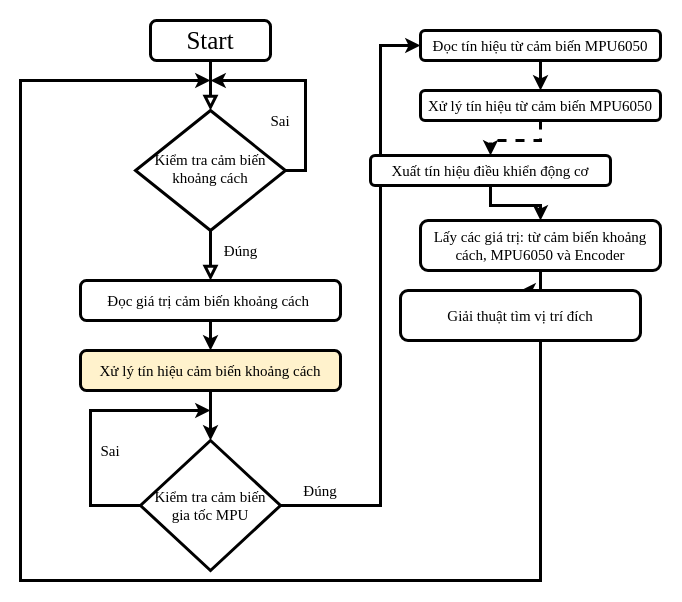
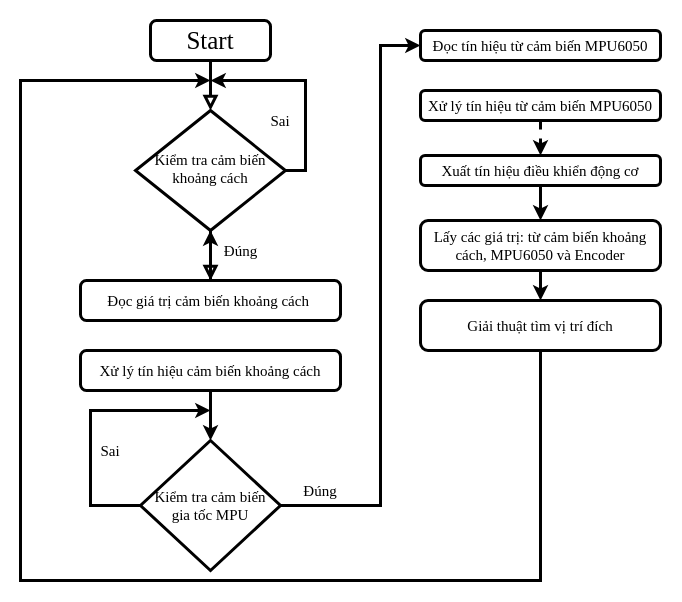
edge "Đọc tín hiệu từ cảm biến MPU6050" -> "Xử lý tín hiệu từ cảm biến MPU6050": removed
node "Xuất tín hiệu điều khiển động cơ": moved (491, 171) -> (541, 171)
node "Giải thuật tìm vị trí đích": moved (521, 316) -> (541, 326)
edge "Đọc giá trị cảm biến khoảng cách" -> "Xử lý tín hiệu cảm biến khoảng cách": now "Đọc giá trị cảm biến khoảng cách" -> "Kiểm tra cảm biến khoảng cách"
node "Xử lý tín hiệu cảm biến khoảng cách": fillcolor #fff2cc -> #ffffff
